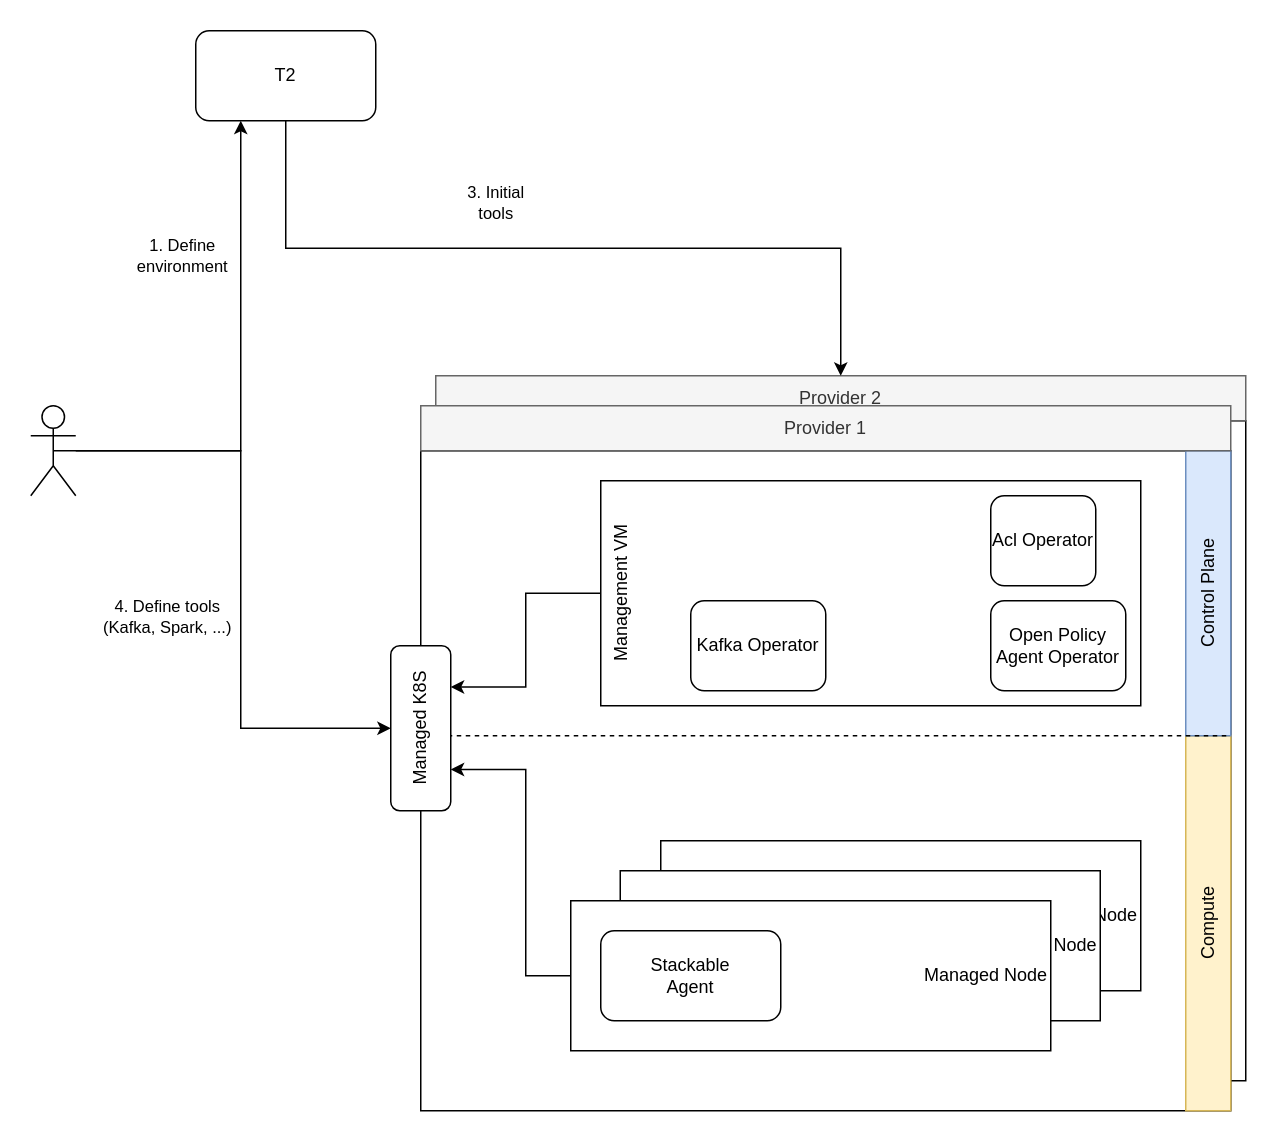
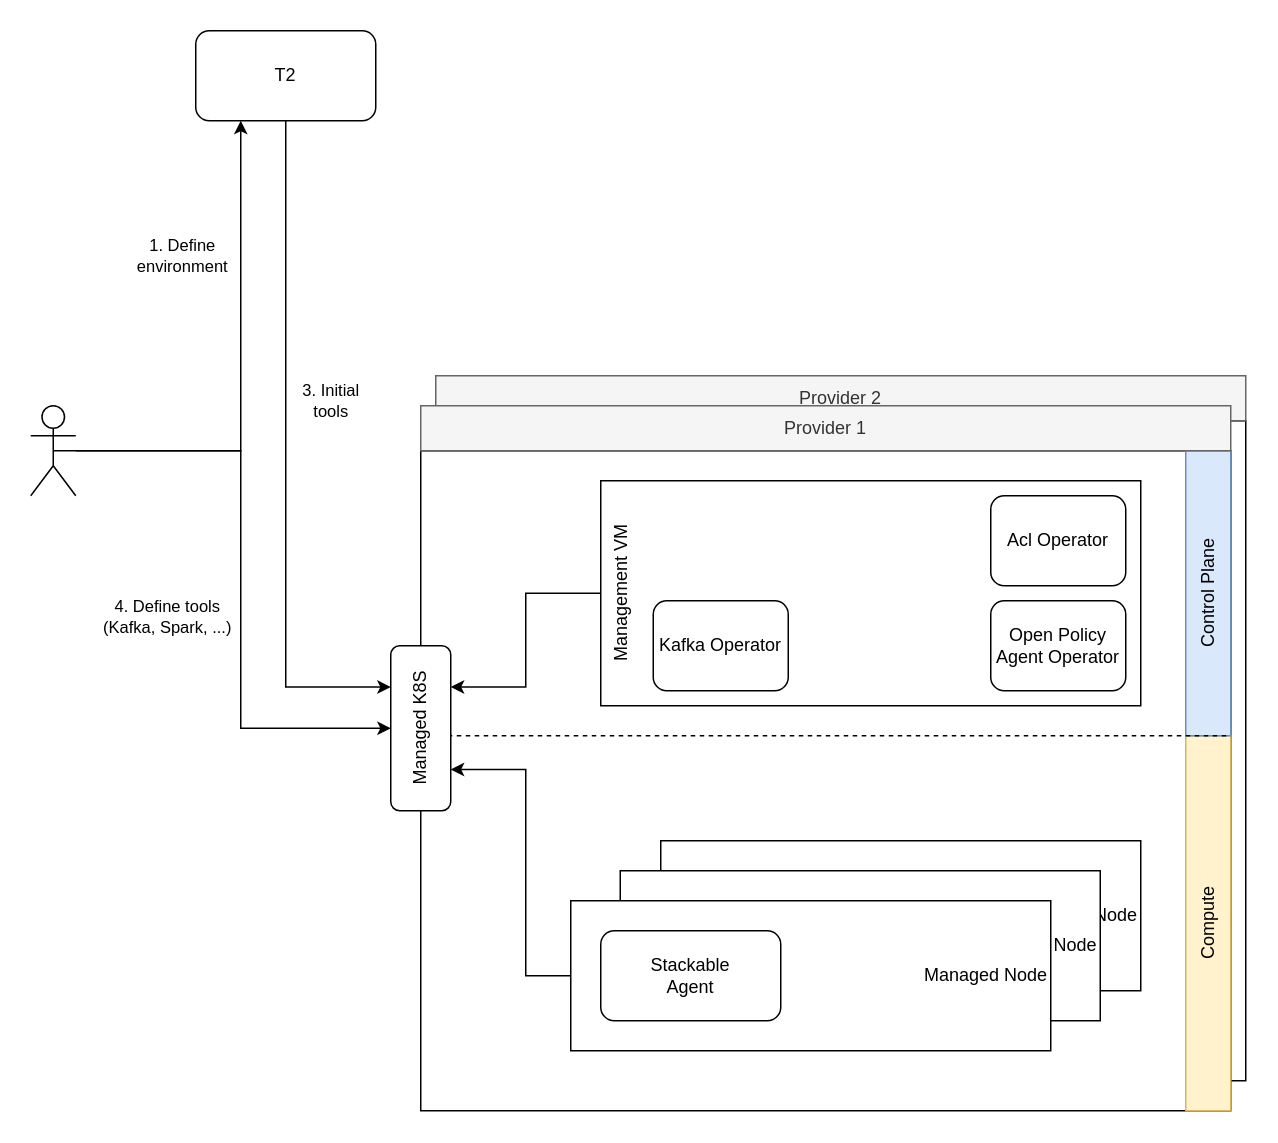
edge "T2" -> "Provider 2": now "T2" -> "Managed K8S"
node "Acl Operator": size 105x90 -> 135x90
node "Kafka Operator": moved (758, 646) -> (721, 646)
